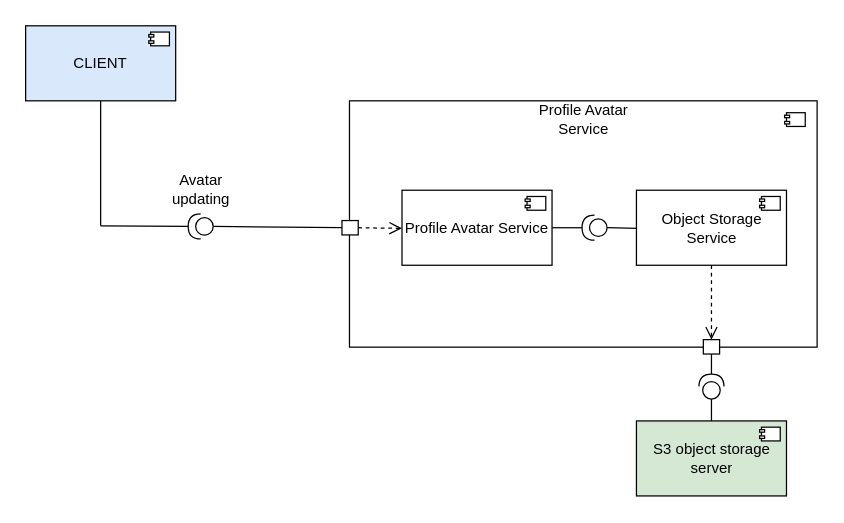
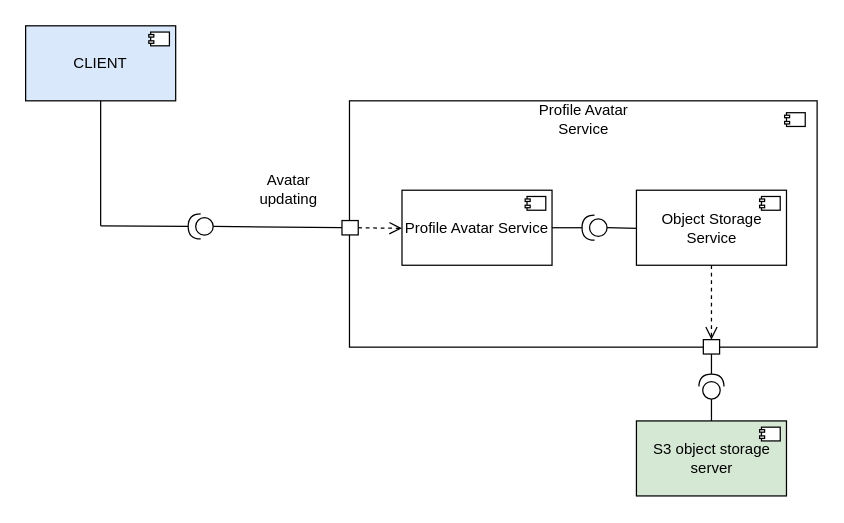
node "Avatar updating": moved (201, 189) -> (288, 189)
